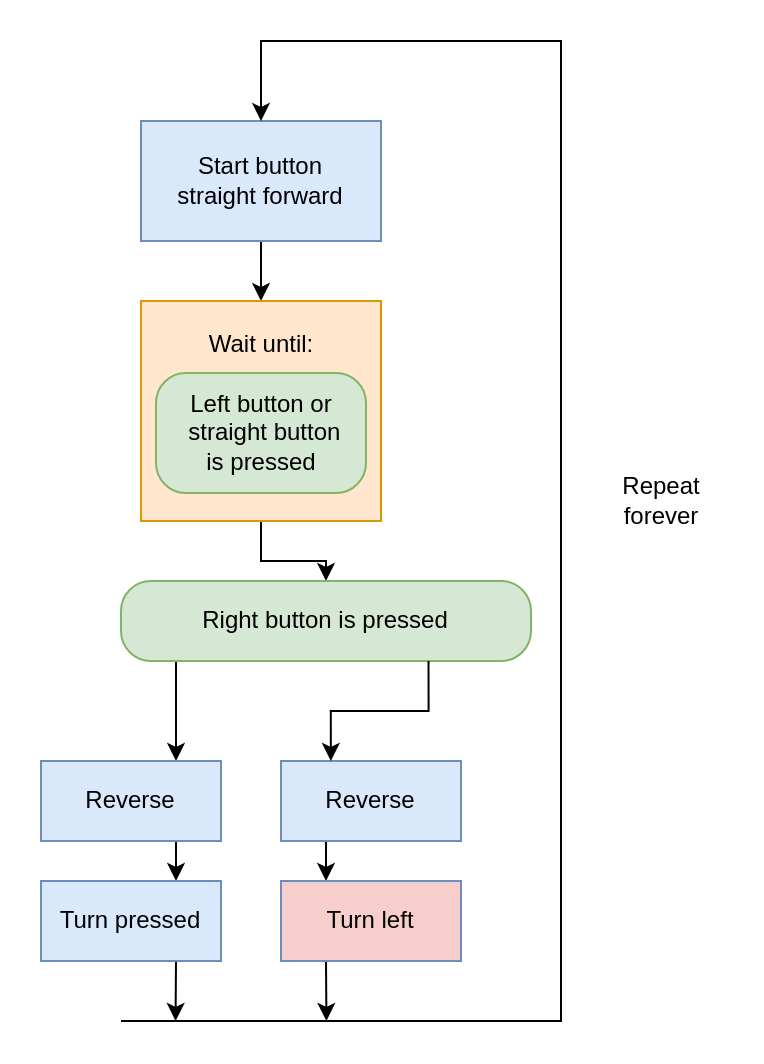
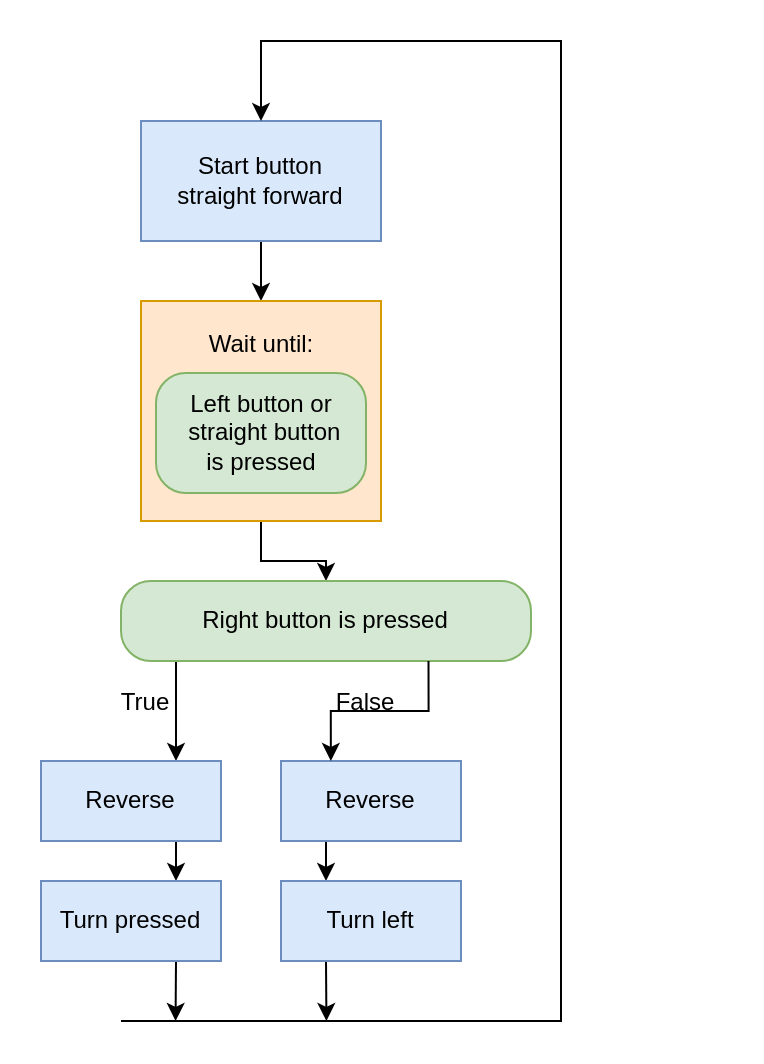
node "Repeat forever": removed
node "True": added
node "False": added
node "Turn left": fillcolor #f8cecc -> #dae8fc
